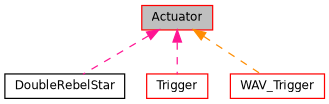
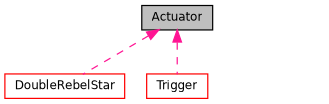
node "Actuator": color red -> black
node "DoubleRebelStar": color black -> red
node "WAV_Trigger": removed
